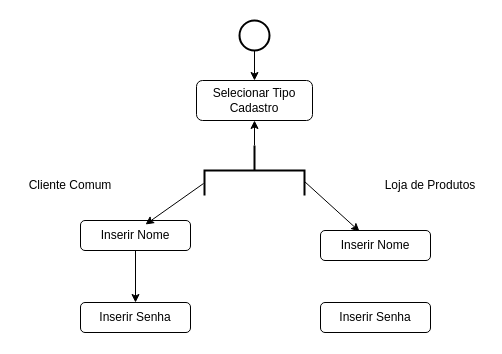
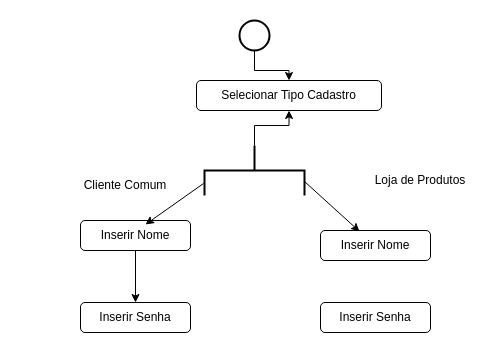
node "Selecionar Tipo Cadastro": size 116x40 -> 185x30
node "Cliente Comum": moved (71, 186) -> (126, 186)
node "Loja de Produtos": moved (431, 186) -> (421, 181)
